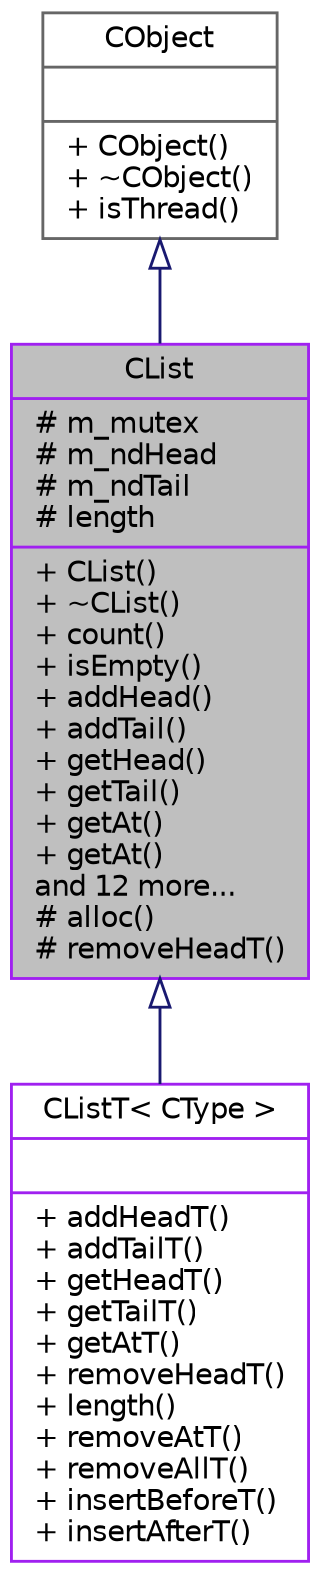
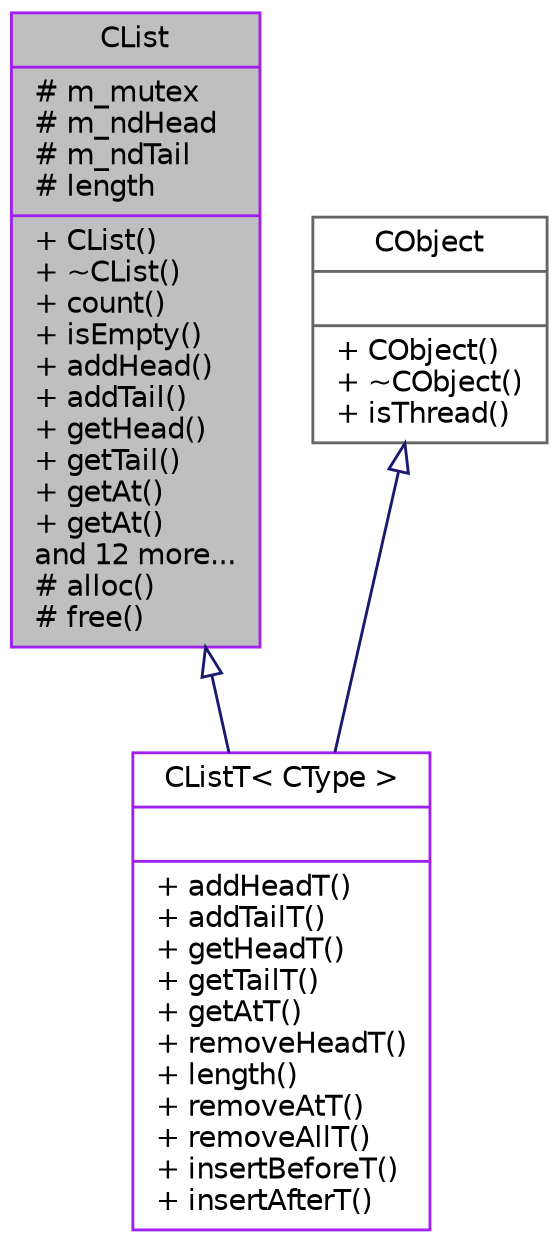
edge "CList" -> "CObject": now "CListT< CType >" -> "CObject"
node "CList": text "# removeHeadT()" -> "# free()"
